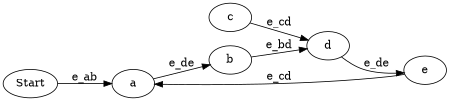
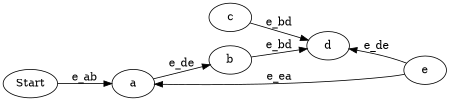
edge "c" -> "d": label "e_cd" -> "e_bd"
edge "d" -> "e": reversed
edge "e" -> "a": label "e_cd" -> "e_ea"
